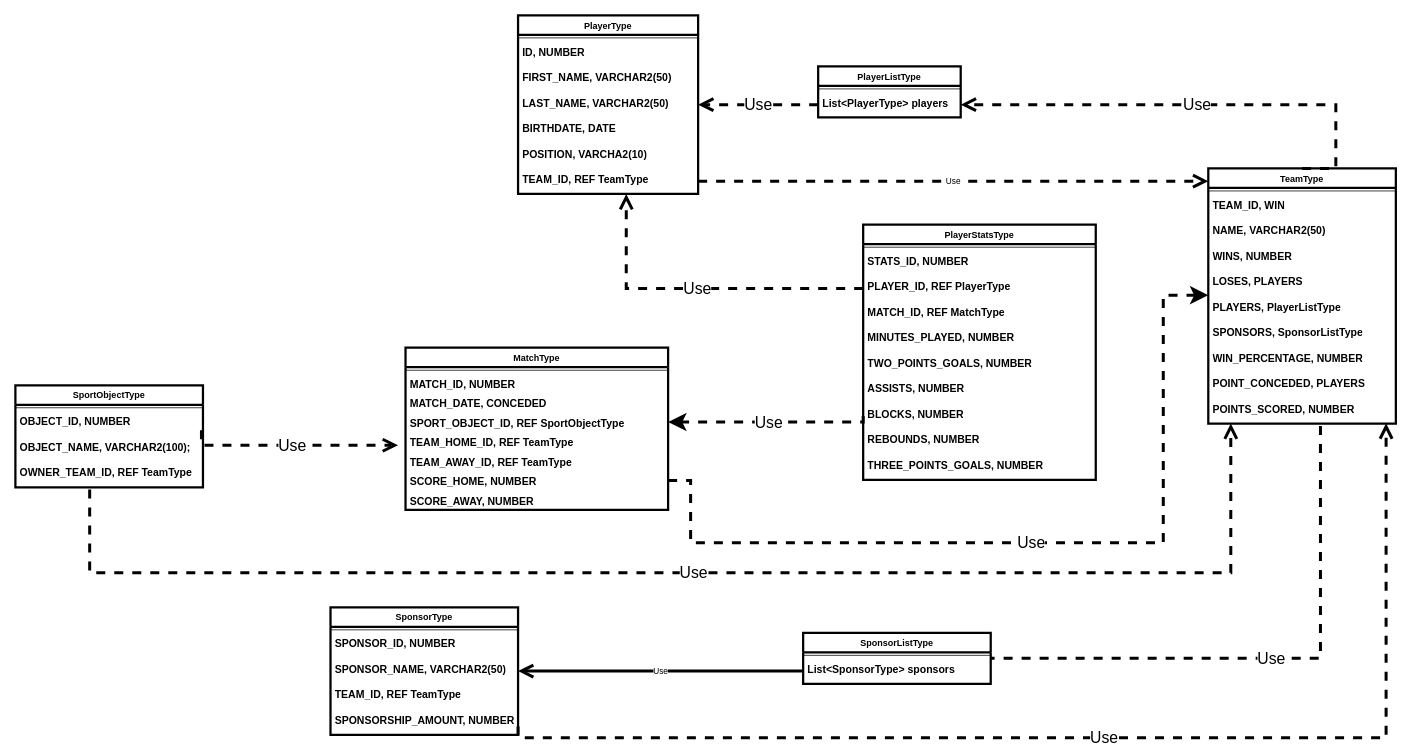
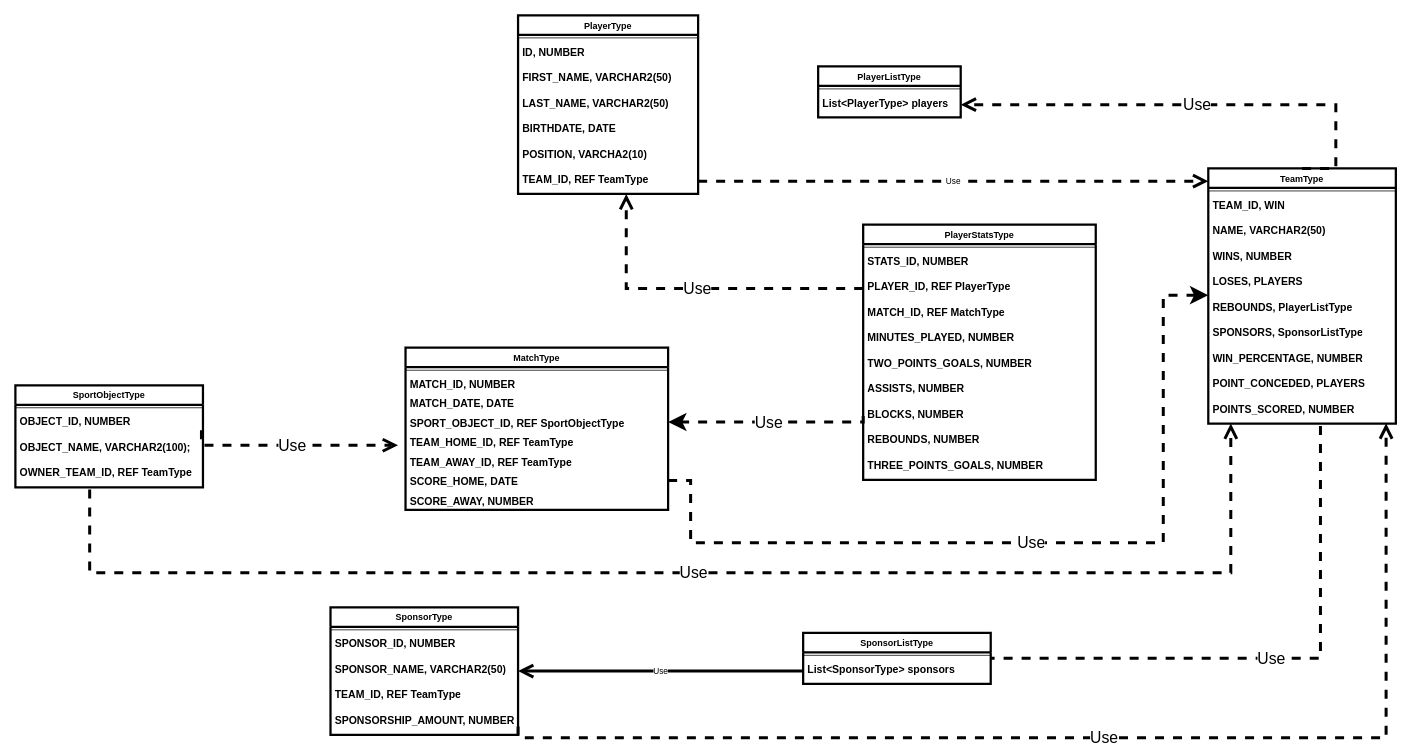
edge "List<PlayerType> players" -> "PlayerType": removed, label "Use"
node "PLAYERS, PlayerListType": label "PLAYERS, PlayerListType" -> "REBOUNDS, PlayerListType"
node "MATCH_DATE, CONCEDED": label "MATCH_DATE, CONCEDED" -> "MATCH_DATE, DATE"
node "SCORE_HOME, NUMBER": label "SCORE_HOME, NUMBER" -> "SCORE_HOME, DATE"
